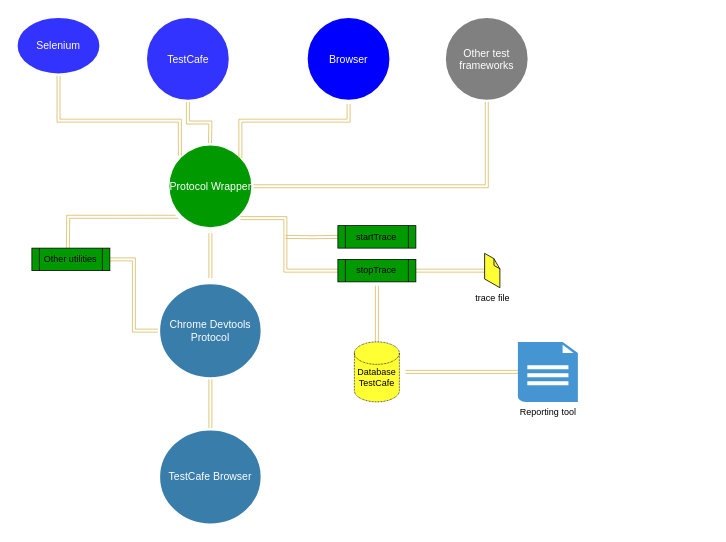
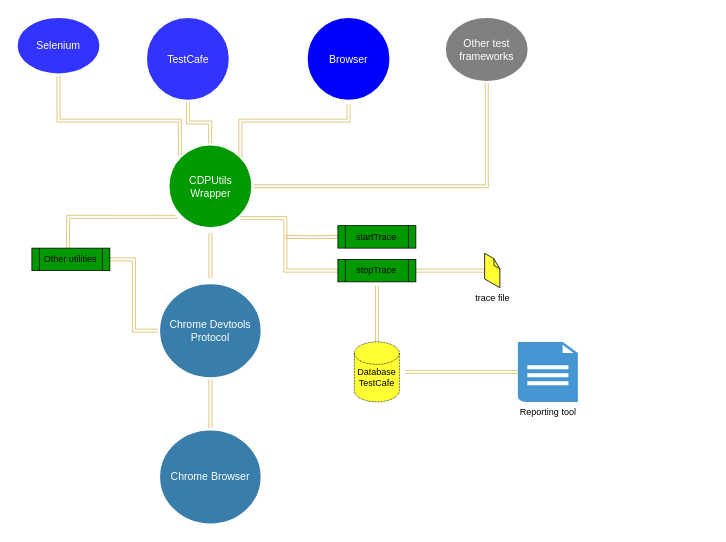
node "Other test frameworks": size 86x86 -> 86x68
node "Protocol Wrapper": label "Protocol Wrapper" -> "CDPUtils Wrapper"
node "TestCafe Browser": label "TestCafe Browser" -> "Chrome Browser"
